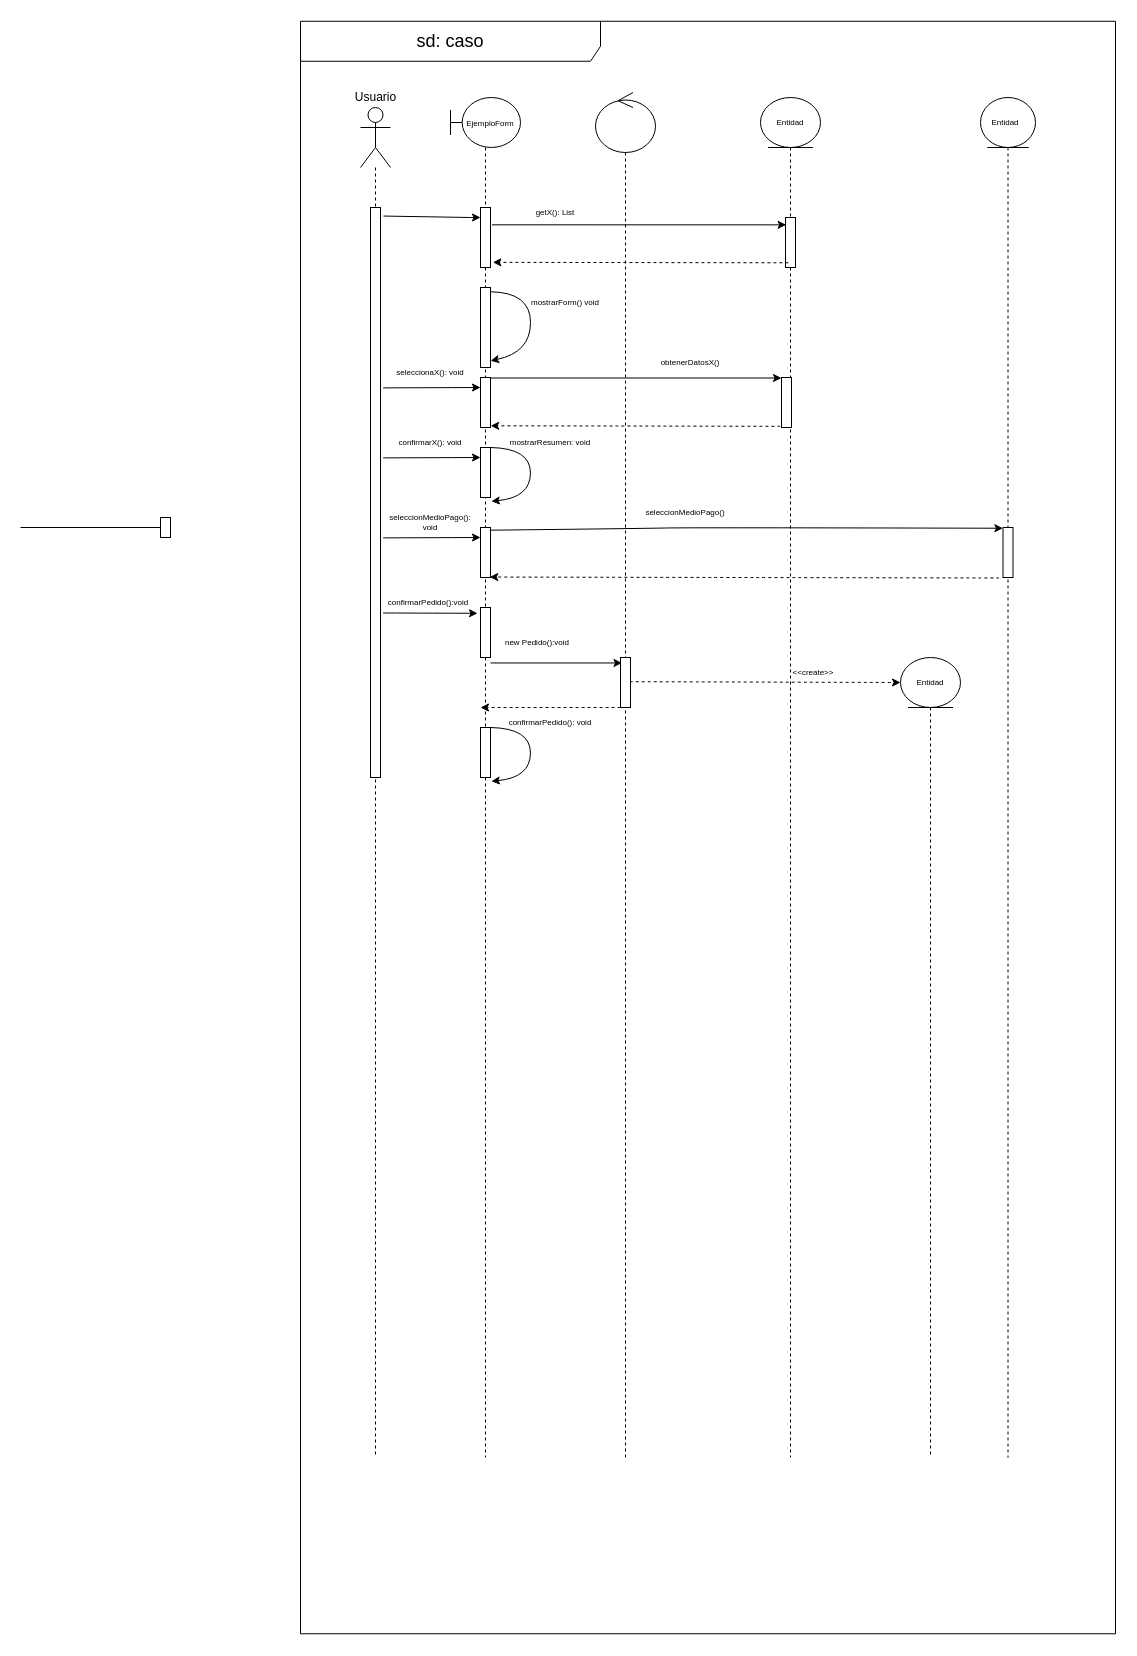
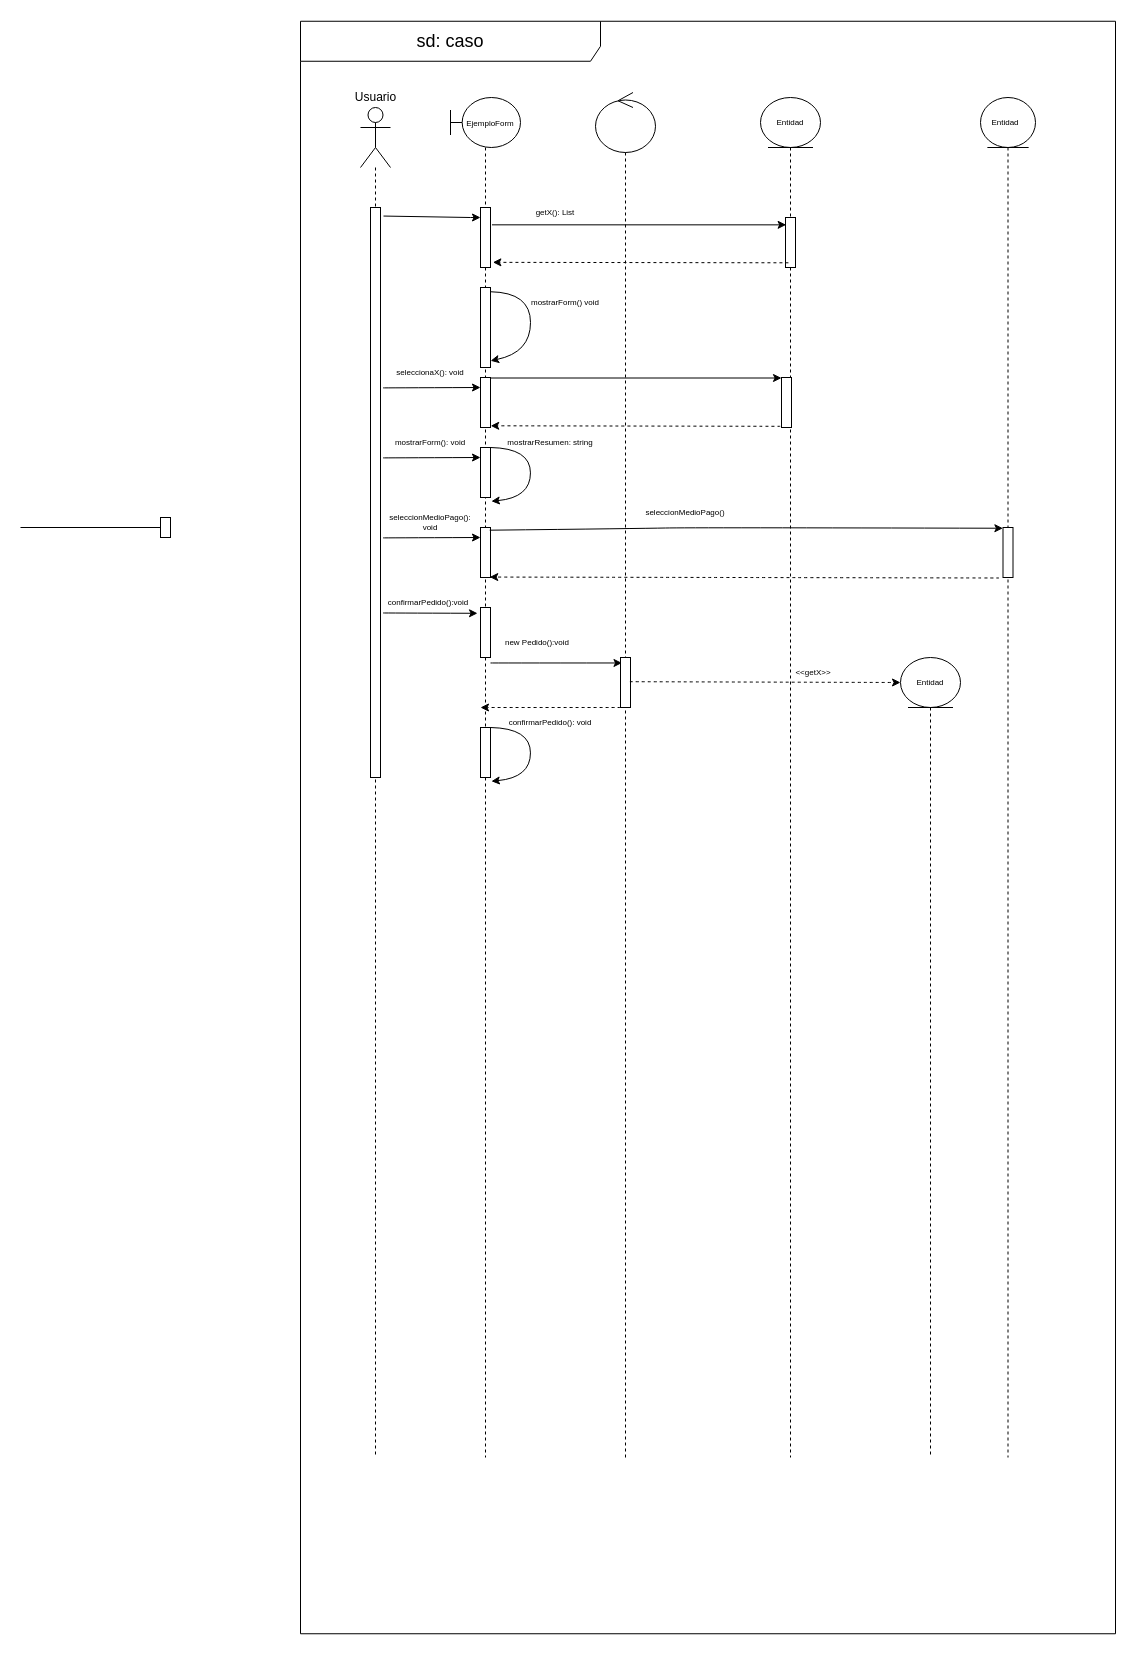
node "obtenerDatosX()": removed
node "confirmarX(): void": label "confirmarX(): void" -> "mostrarForm(): void"
node "mostrarResumen: void": label "mostrarResumen: void" -> "mostrarResumen: string"
node "<<create>>": label "<<create>>" -> "<<getX>>"
